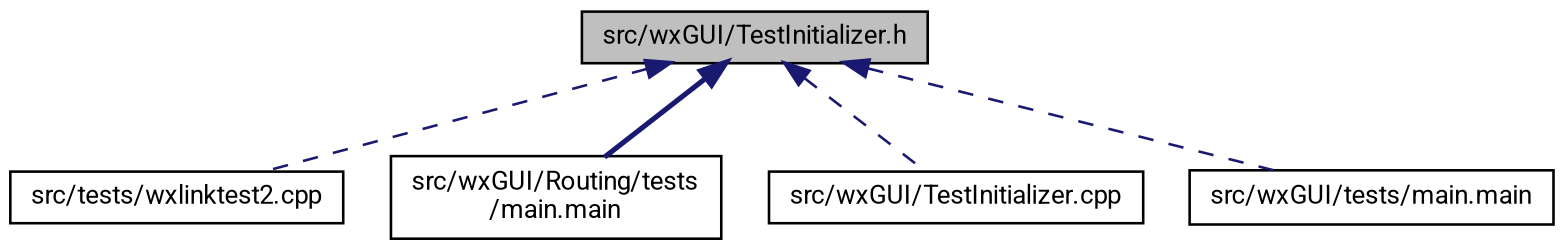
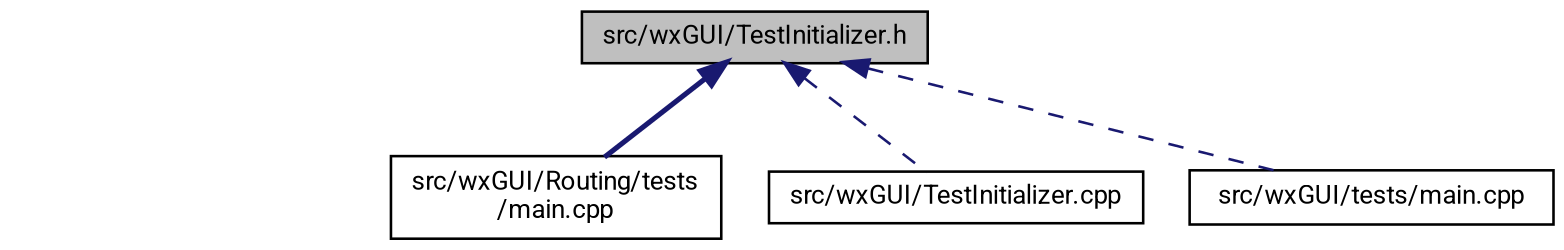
node "src/tests/wxlinktest2.cpp": removed
node "src/wxGUI/Routing/tests /main.main": label "src/wxGUI/Routing/tests /main.main" -> "src/wxGUI/Routing/tests /main.cpp"
node "src/wxGUI/tests/main.main": label "src/wxGUI/tests/main.main" -> "src/wxGUI/tests/main.cpp"
